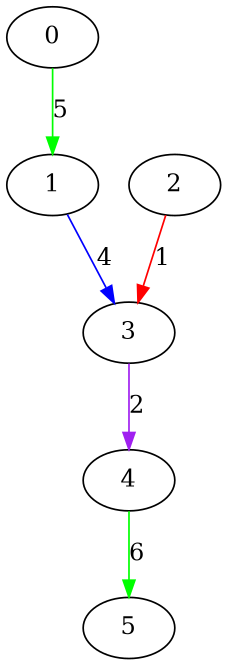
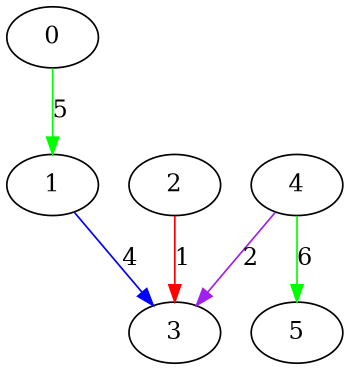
edge "3" -> "4": reversed
